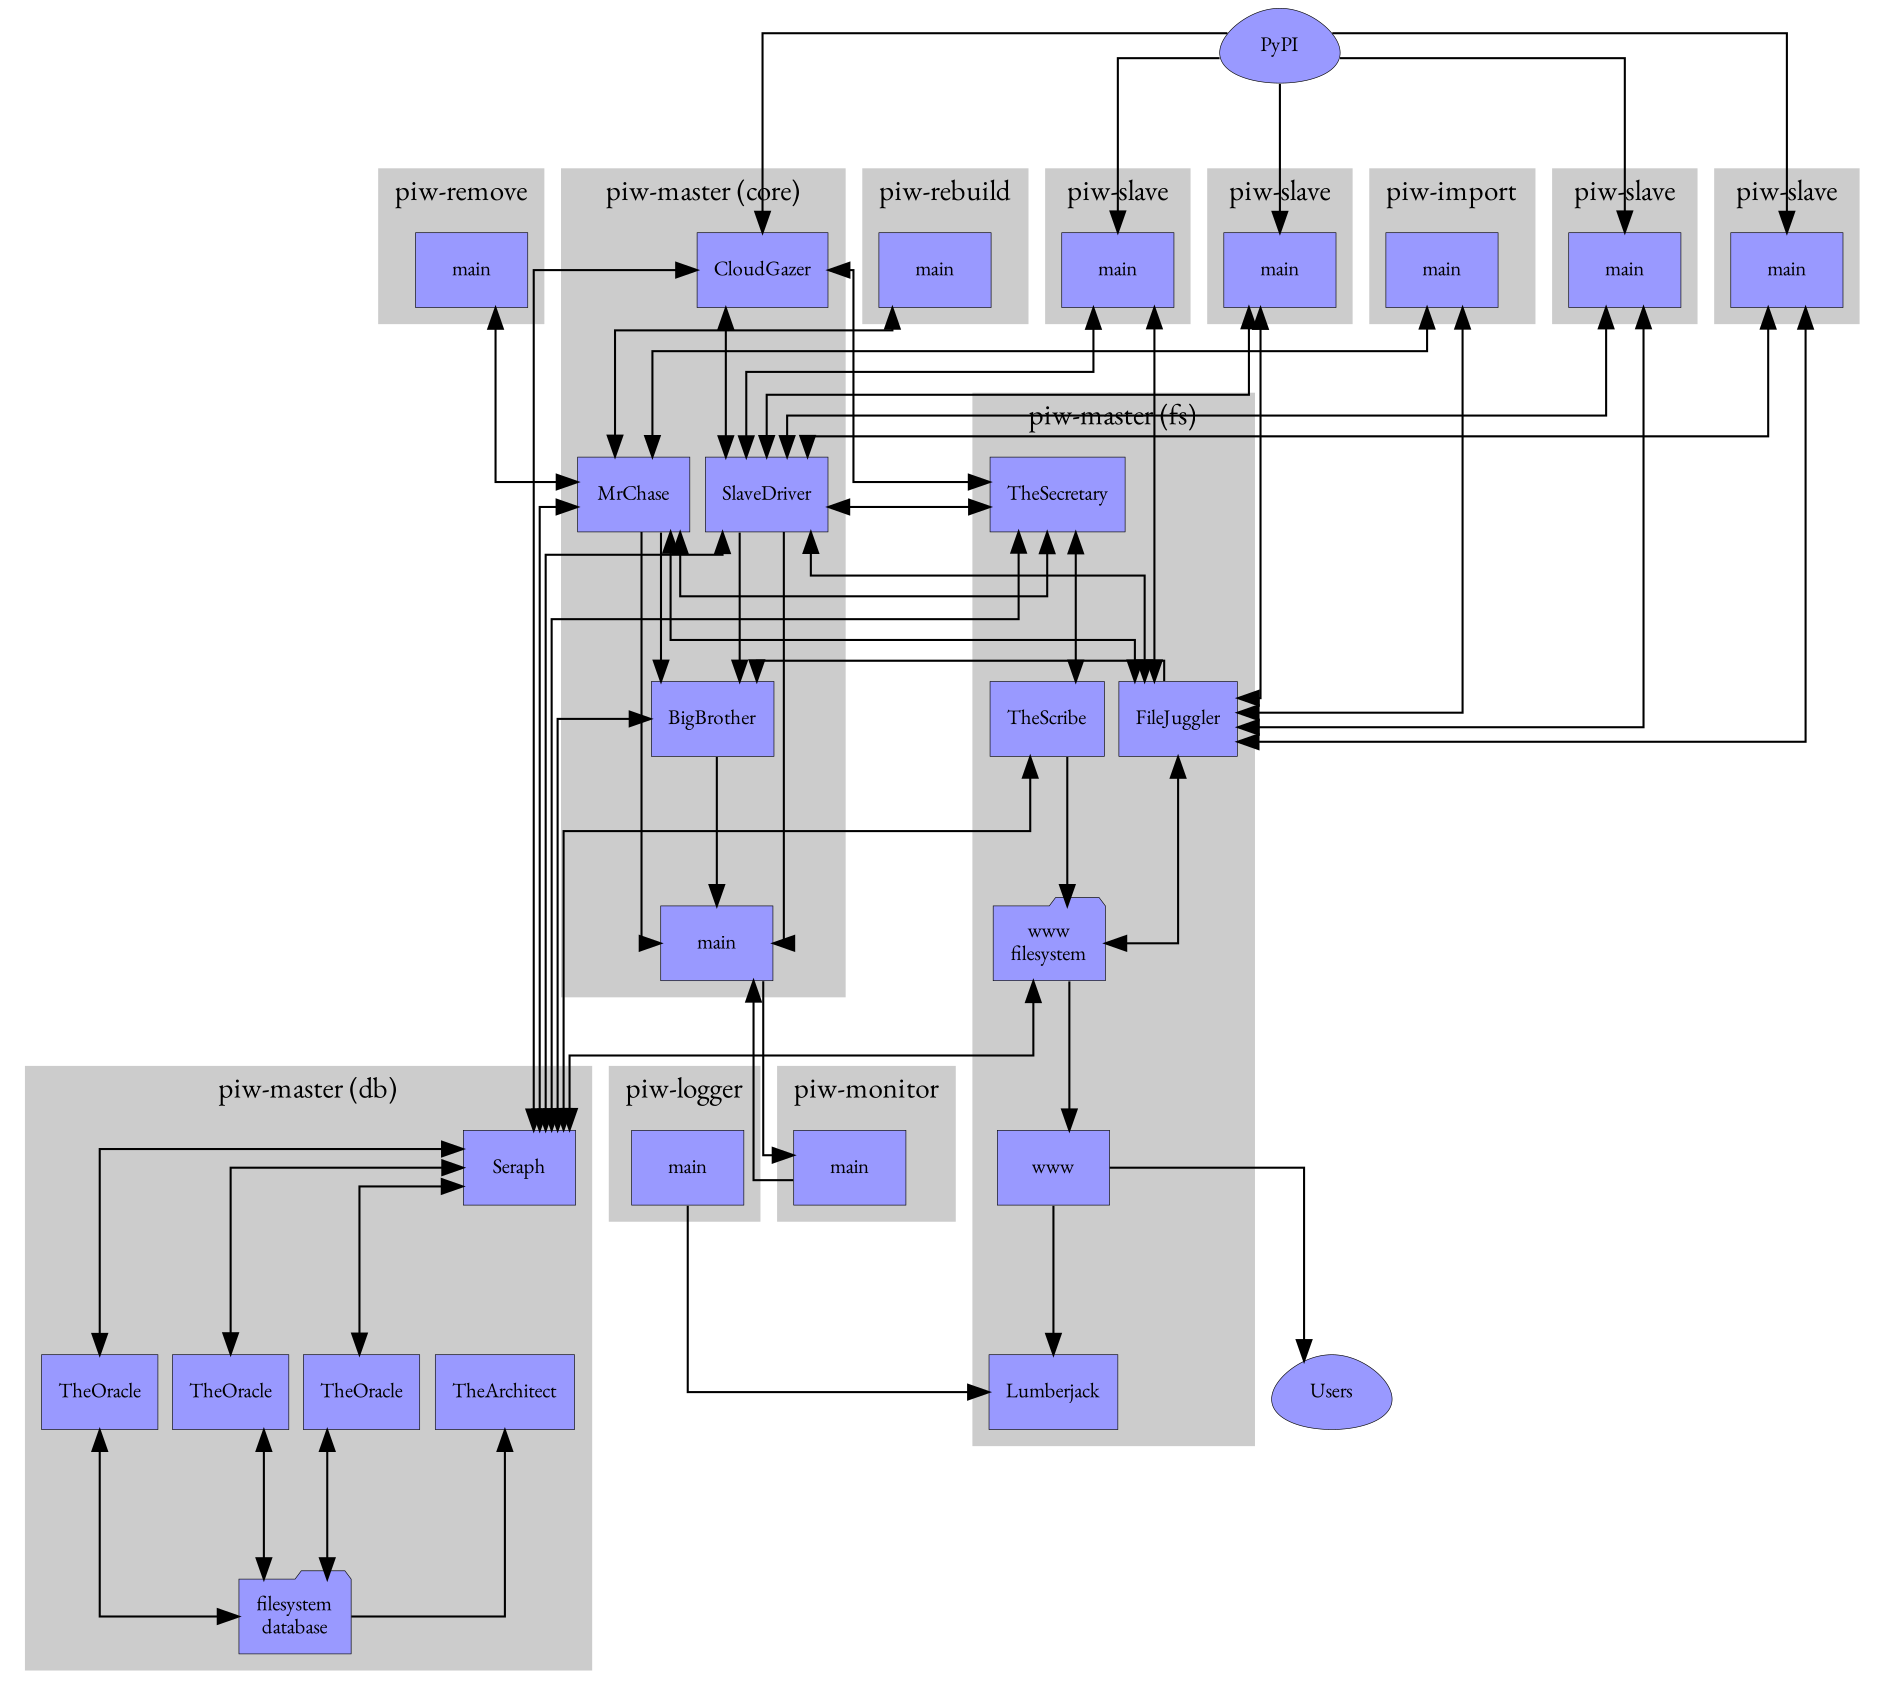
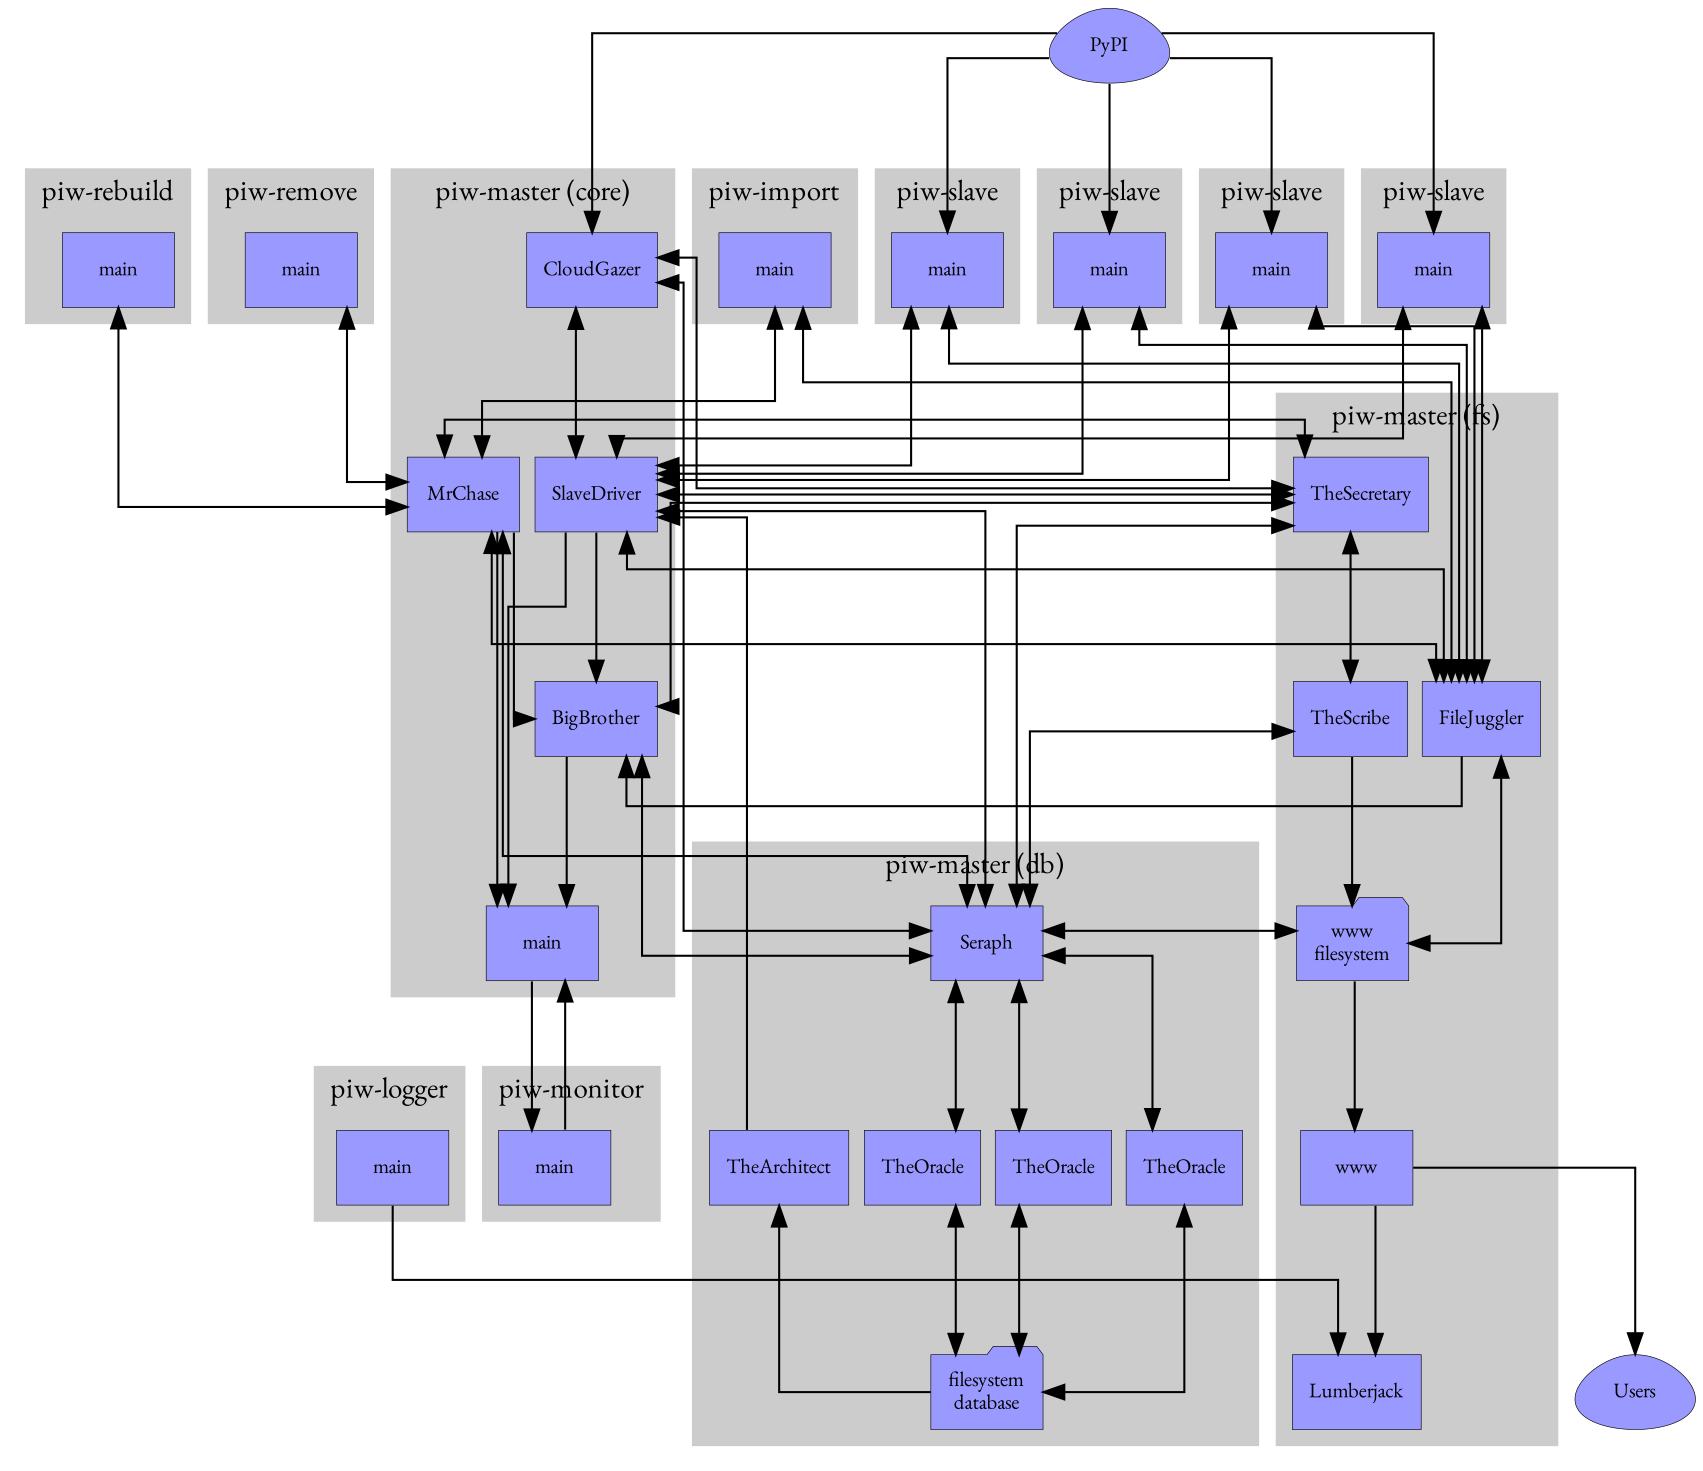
edge "TheSecretary" -- "BigBrother": added
edge "TheArchitect" -> "SlaveDriver": added
